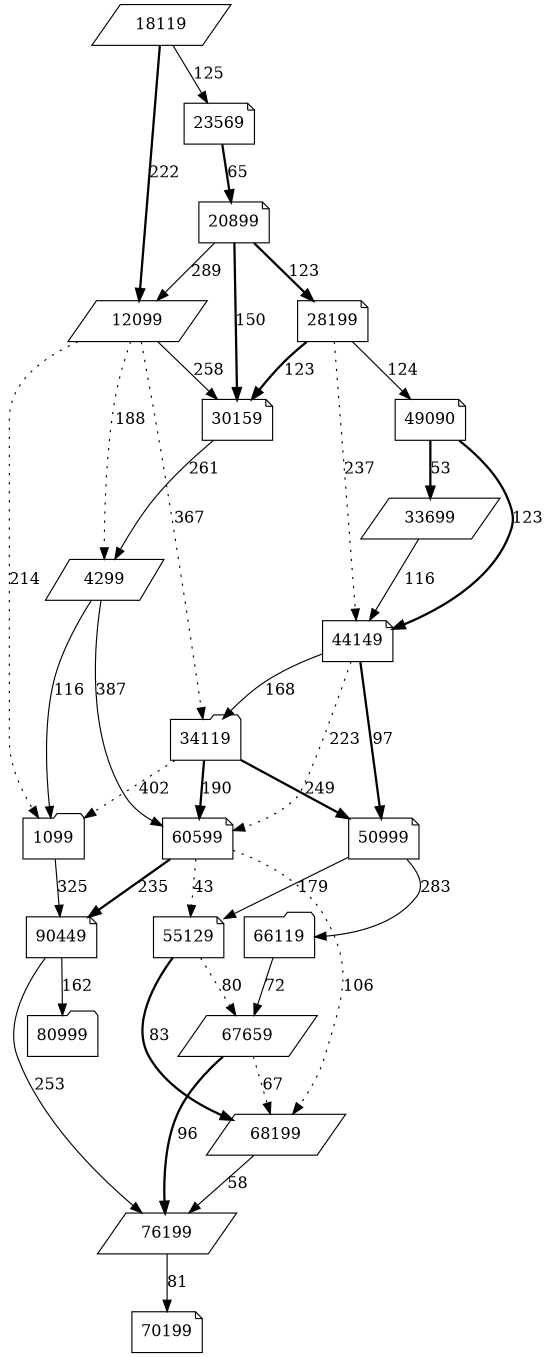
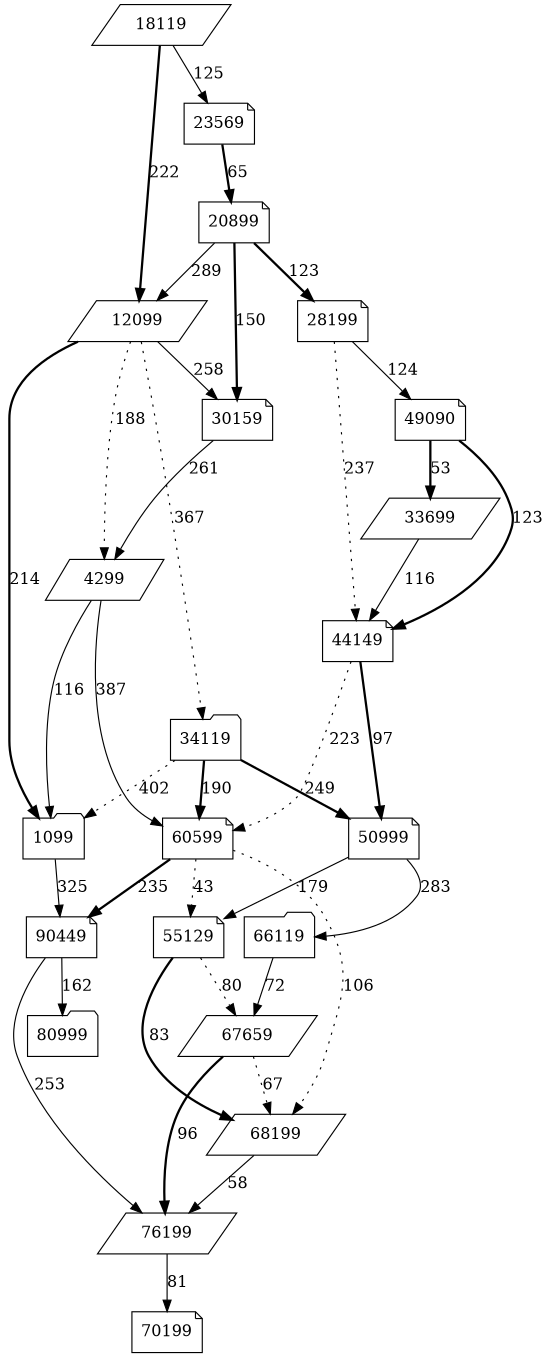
edge "28199" -> "30159": removed, label "123"
edge "12099" -> "1099": style dotted -> bold
edge "44149" -> "34119": removed, label "168"
